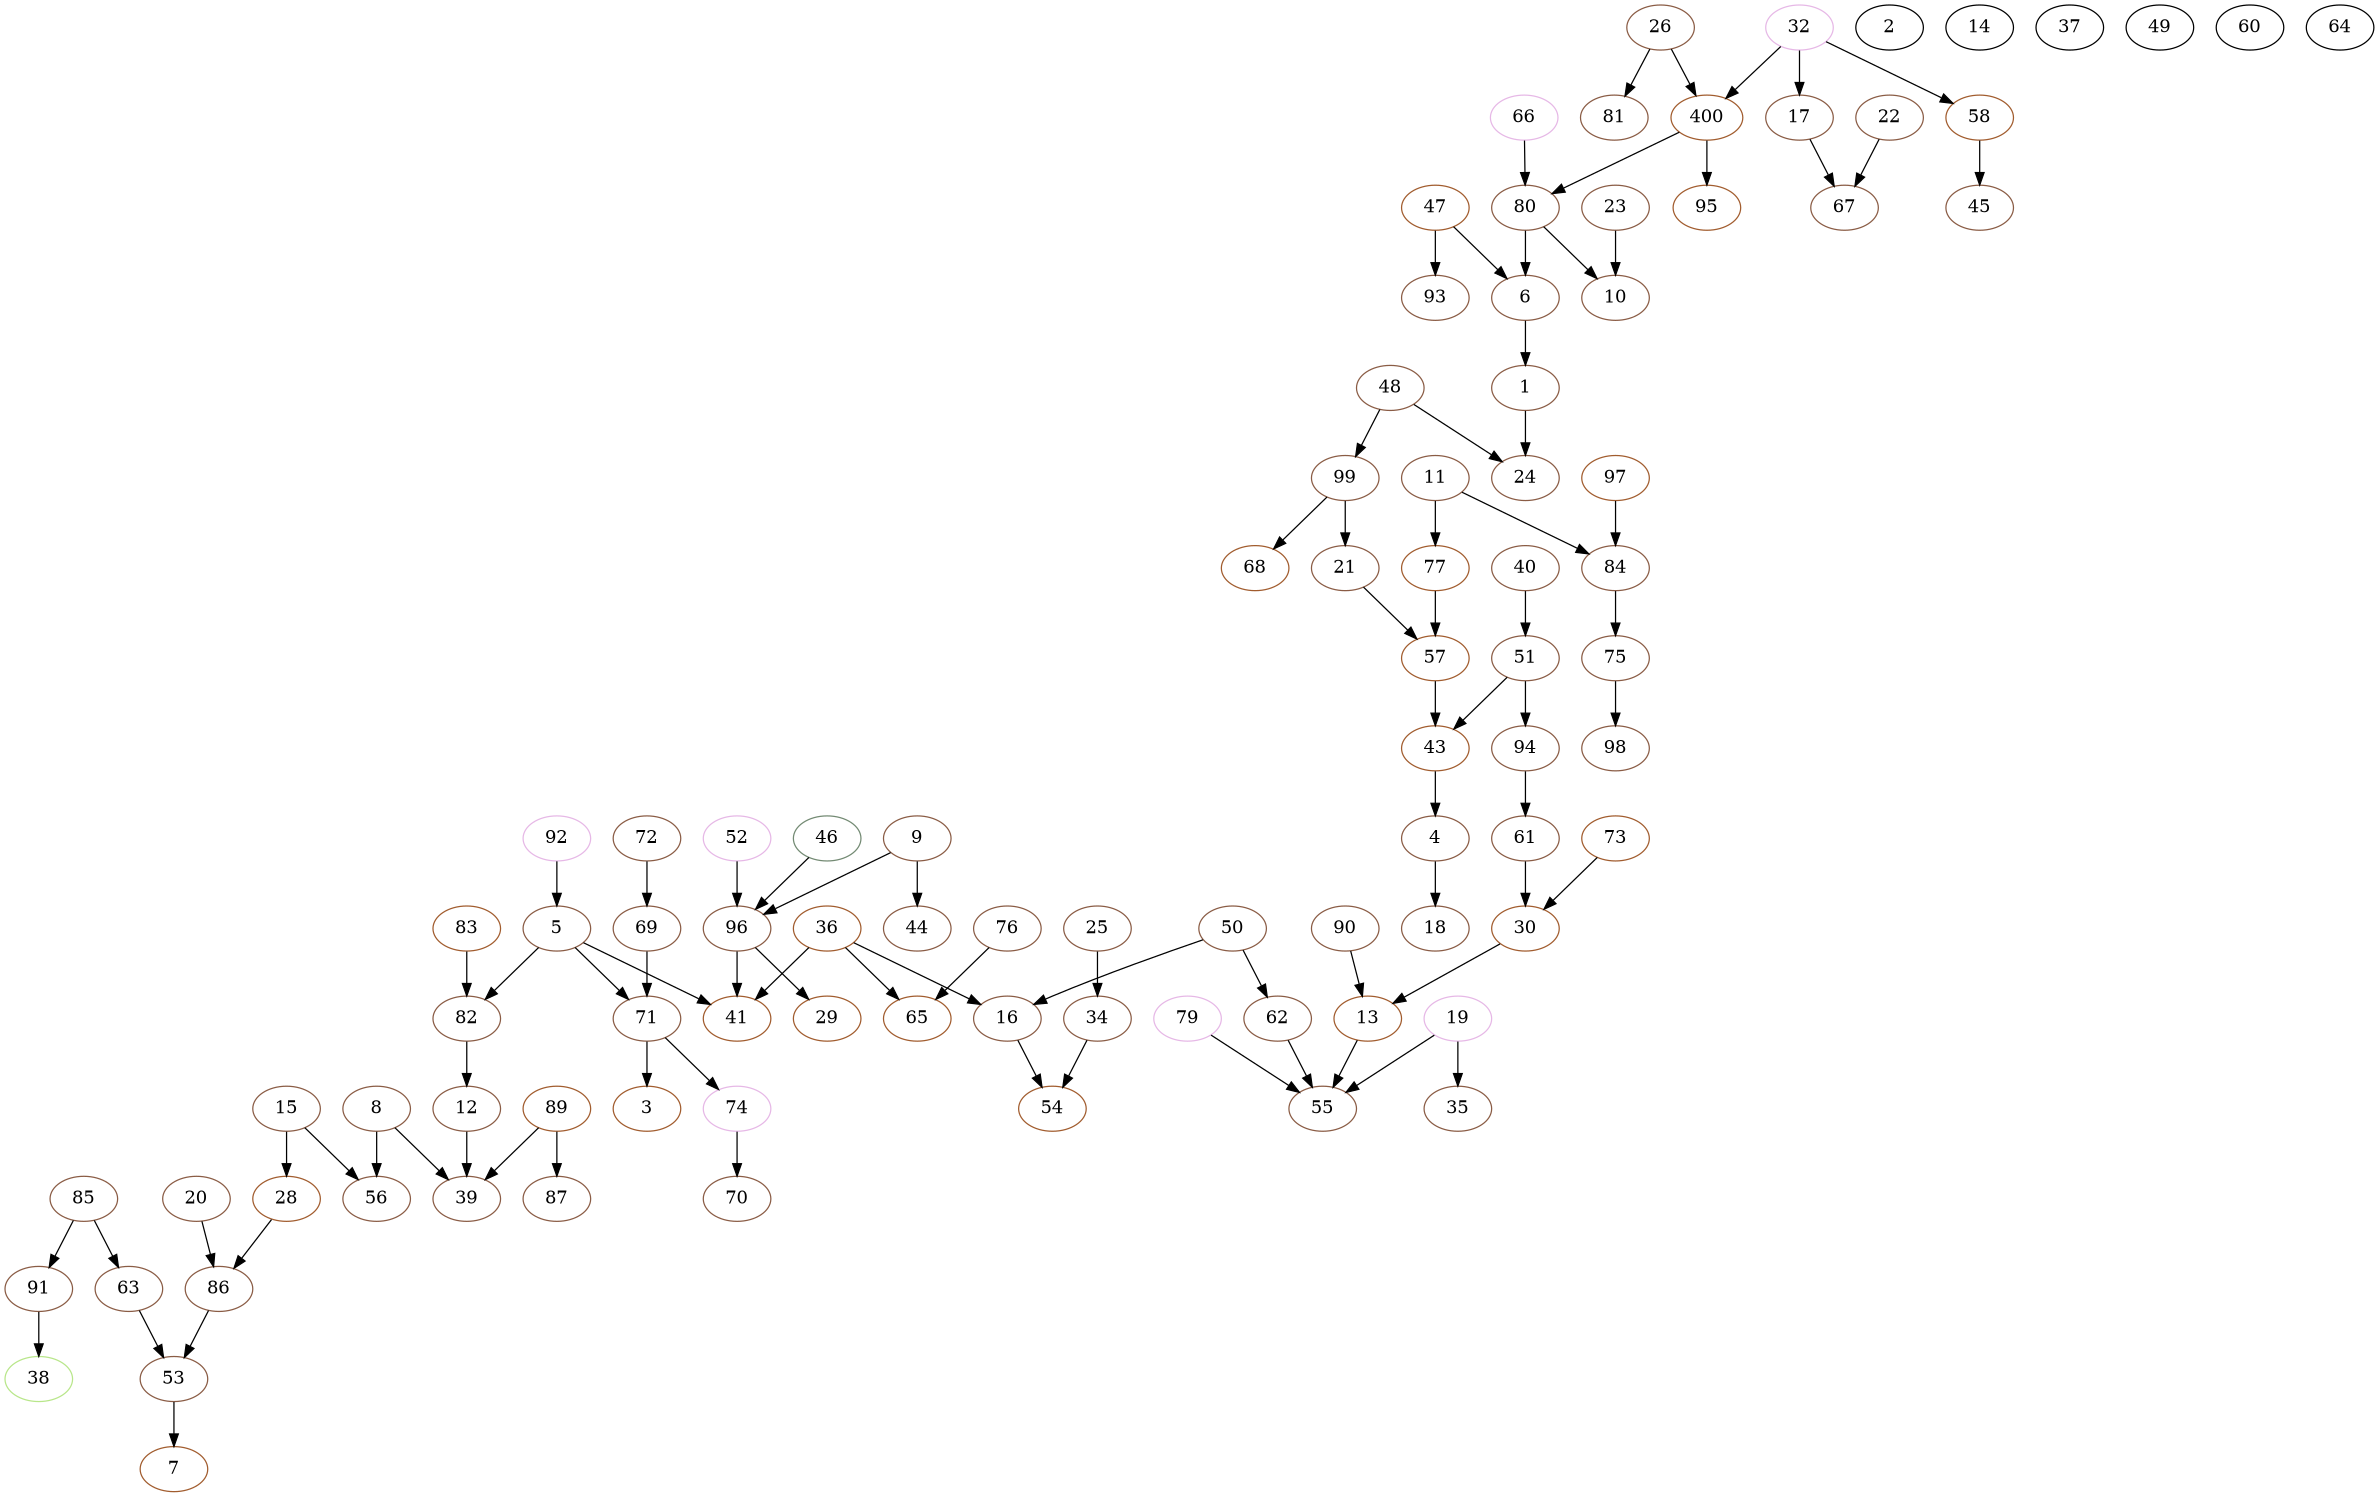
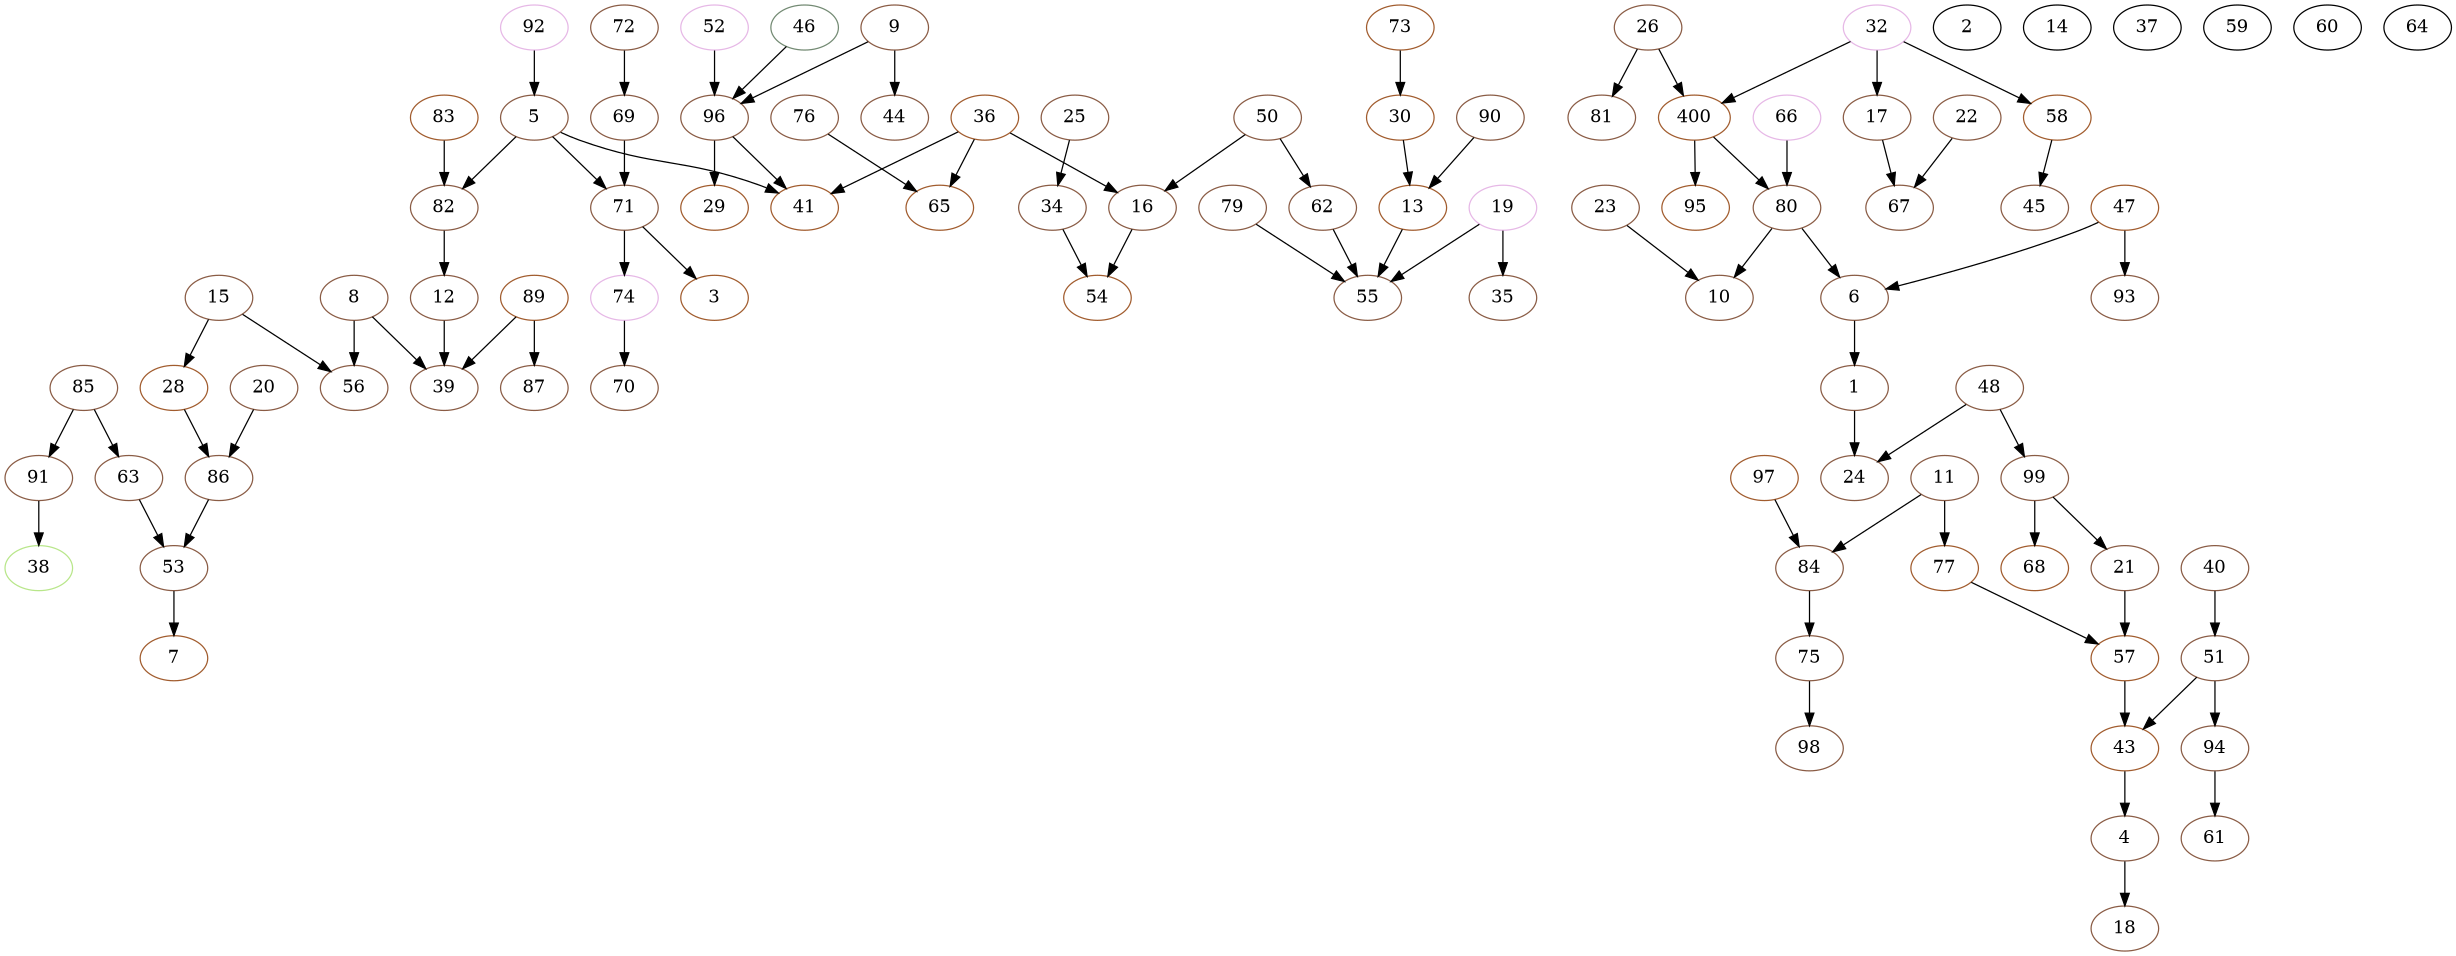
node "49": label "49" -> "59"
edge "61" -> "30": removed
node "79": color #e6b8e6 -> #8a5c45
